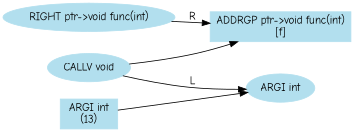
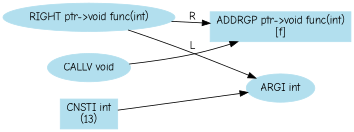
edge "CALLV void" -> "ARGI int": now "RIGHT ptr->void func(int)" -> "ARGI int"
node "ARGI int (13)": label "ARGI int (13)" -> "CNSTI int (13)"
